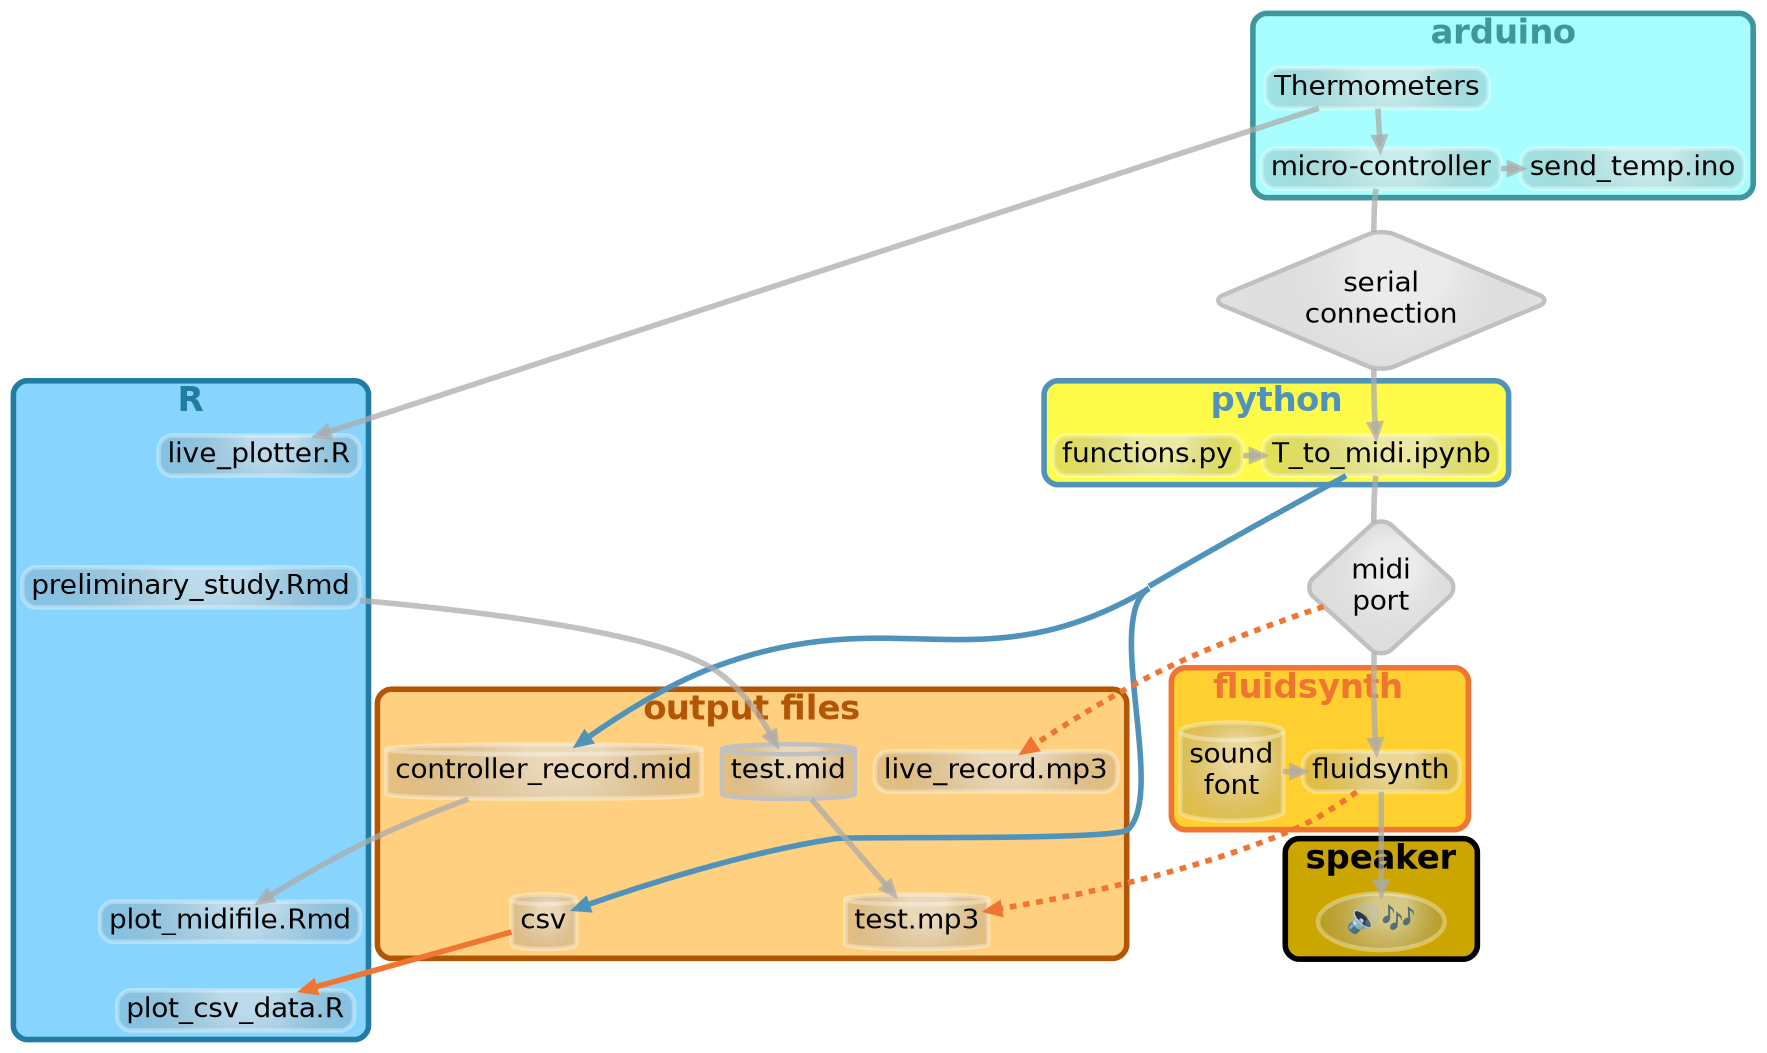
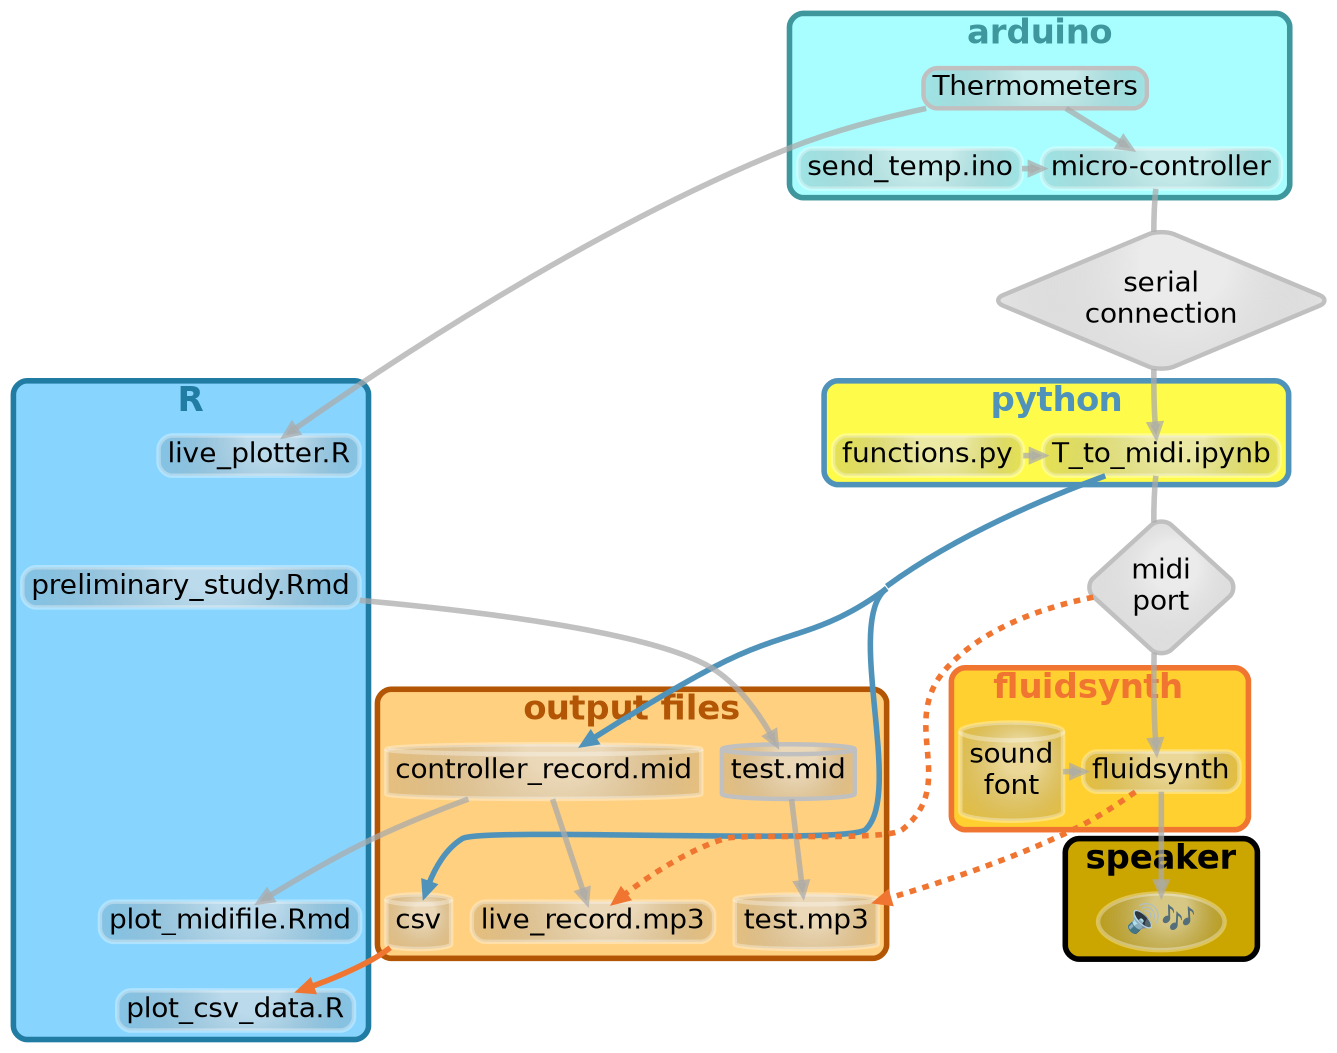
node "Thermometers": color #ffffff55 -> grey
edge "micro-controller" -> "send_temp.ino": reversed
edge "controller_record.mid" -> "live_record.mp3": added
